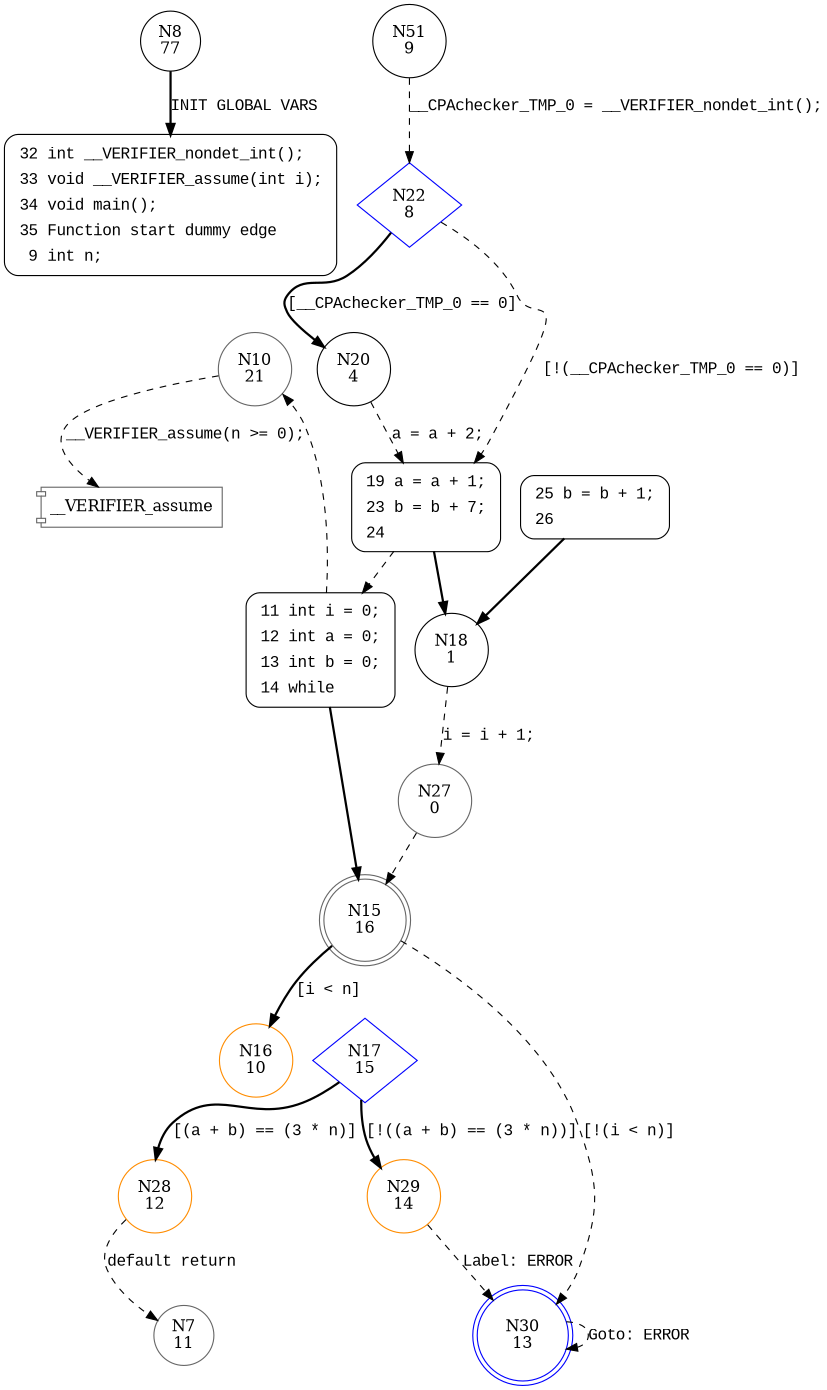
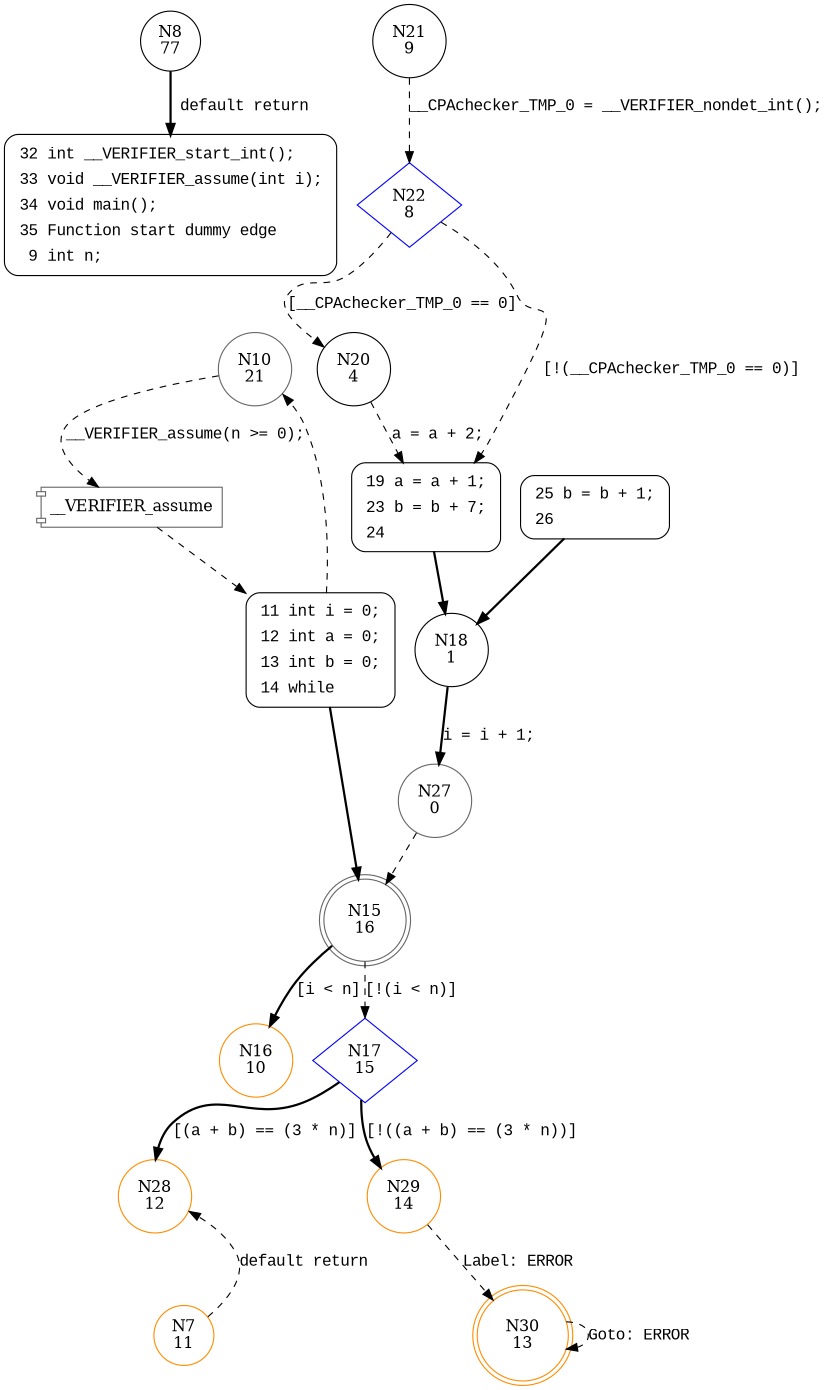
node "N51 9": label "N51 9" -> "N21 9"
edge "N8 77" -> "32": label "INIT GLOBAL VARS" -> "default return"
node "32": text "int __VERIFIER_nondet_int();" -> "int __VERIFIER_start_int();"
edge "N22 8" -> "N20 4": style bold -> dashed
edge "19" -> "11": now "__VERIFIER_assume" -> "11"
edge "N18 1" -> "N27 0": style dashed -> bold
edge "N15 16" -> "N30 13": now "N15 16" -> "N17 15"
edge "N28 12" -> "N7 11": reversed
node "N7 11": color gray40 -> darkorange
node "N30 13": color blue -> darkorange
